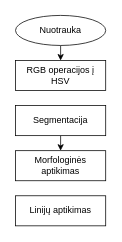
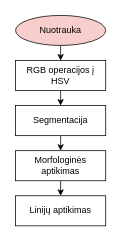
node "Nuotrauka": fillcolor #ffffff -> #f8cecc
edge "RGB operacijos į HSV" -> "Segmentacija": added
edge "Morfologinės aptikimas" -> "Linijų aptikimas": added
